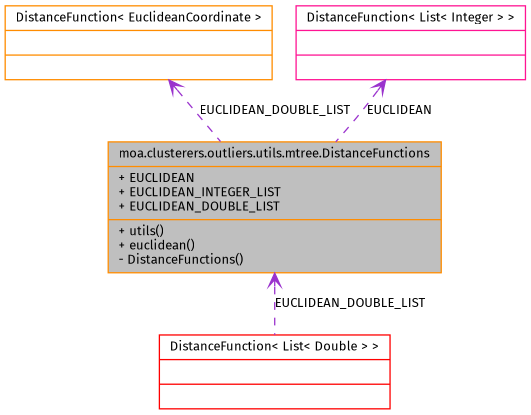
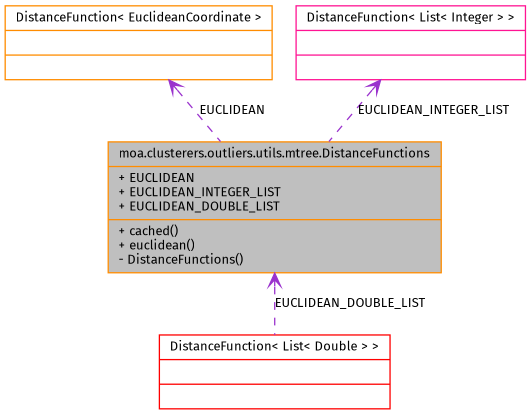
edge "moa.clusterers.outliers.utils.mtree.DistanceFunctions" -> "DistanceFunction< EuclideanCoordinate >": label "EUCLIDEAN_DOUBLE_LIST" -> "EUCLIDEAN"
edge "moa.clusterers.outliers.utils.mtree.DistanceFunctions" -> "DistanceFunction< List< Integer > >": label "EUCLIDEAN" -> "EUCLIDEAN_INTEGER_LIST"
node "moa.clusterers.outliers.utils.mtree.DistanceFunctions": text "+ utils()" -> "+ cached()"
